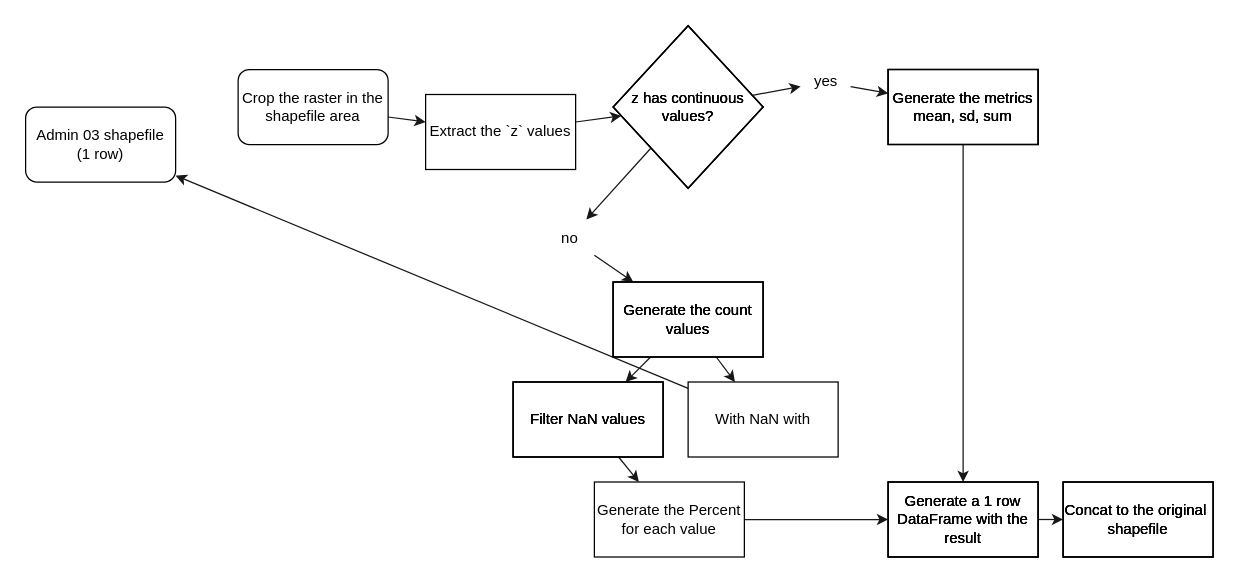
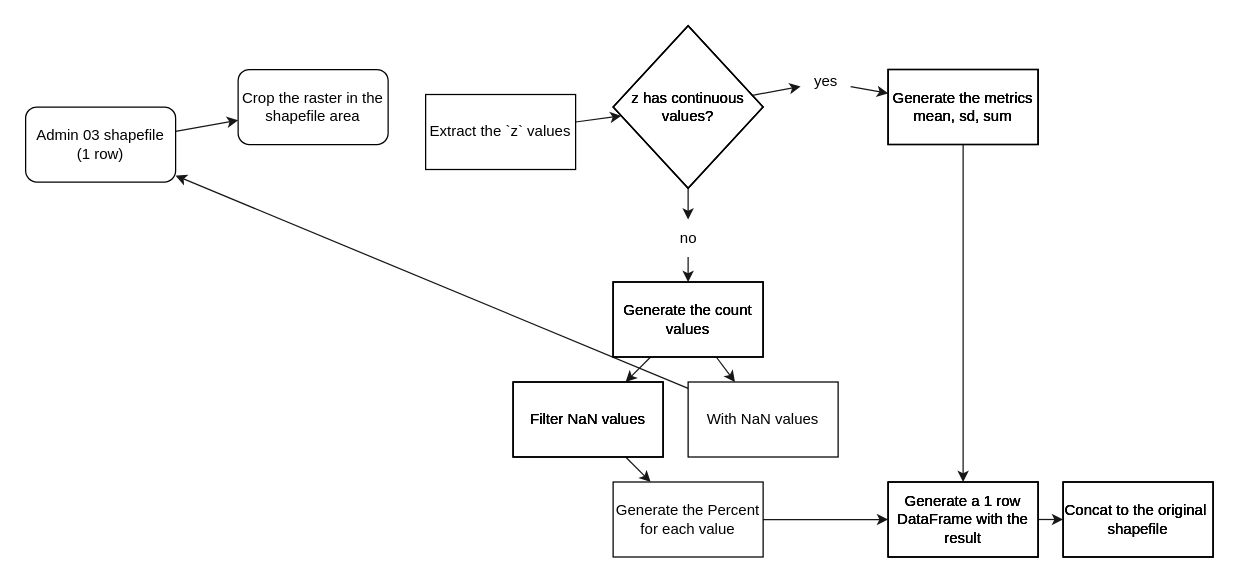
edge "Crop the raster in the shapefile area" -> "Extract the `z` values": removed
edge "Admin 03 shapefile (1 row)" -> "Crop the raster in the shapefile area": added
node "no": moved (569, 238) -> (688, 238)
node "With NaN with": label "With NaN with" -> "With NaN values"
node "Generate the Percent for each value": moved (669, 519) -> (688, 519)
